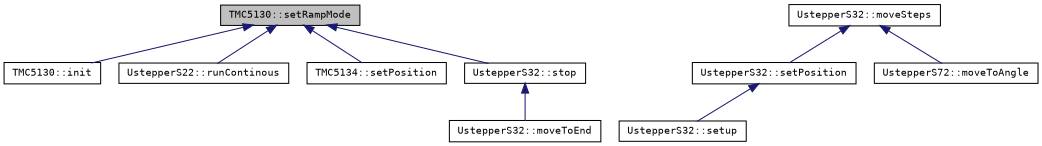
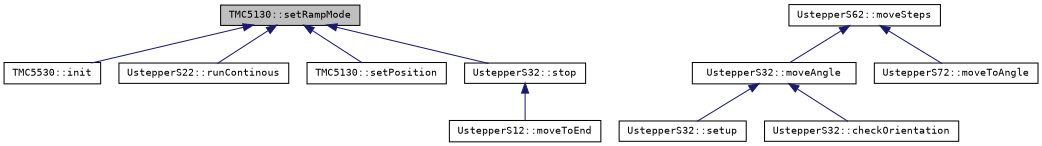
node "UstepperS32::moveSteps": label "UstepperS32::moveSteps" -> "UstepperS62::moveSteps"
node "TMC5130::init": label "TMC5130::init" -> "TMC5530::init"
node "TMC5134::setPosition": label "TMC5134::setPosition" -> "TMC5130::setPosition"
node "UstepperS32::setPosition": label "UstepperS32::setPosition" -> "UstepperS32::moveAngle"
node "UstepperS32::moveToEnd": label "UstepperS32::moveToEnd" -> "UstepperS12::moveToEnd"
node "UstepperS32::checkOrientation": added
